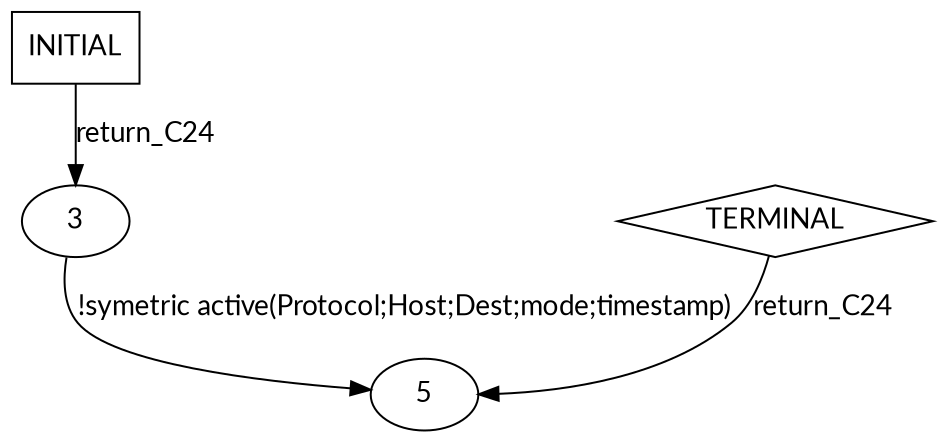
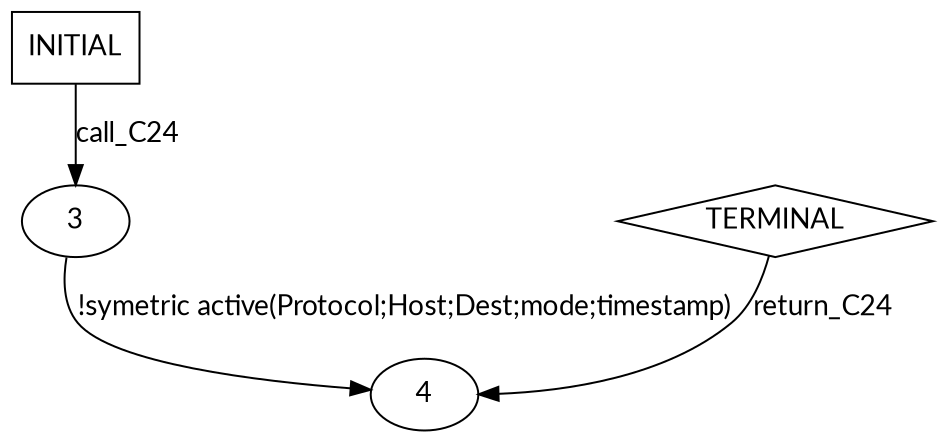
edge "INITIAL" -> "3": label "return_C24" -> "call_C24"
node "5": label "5" -> "4"
